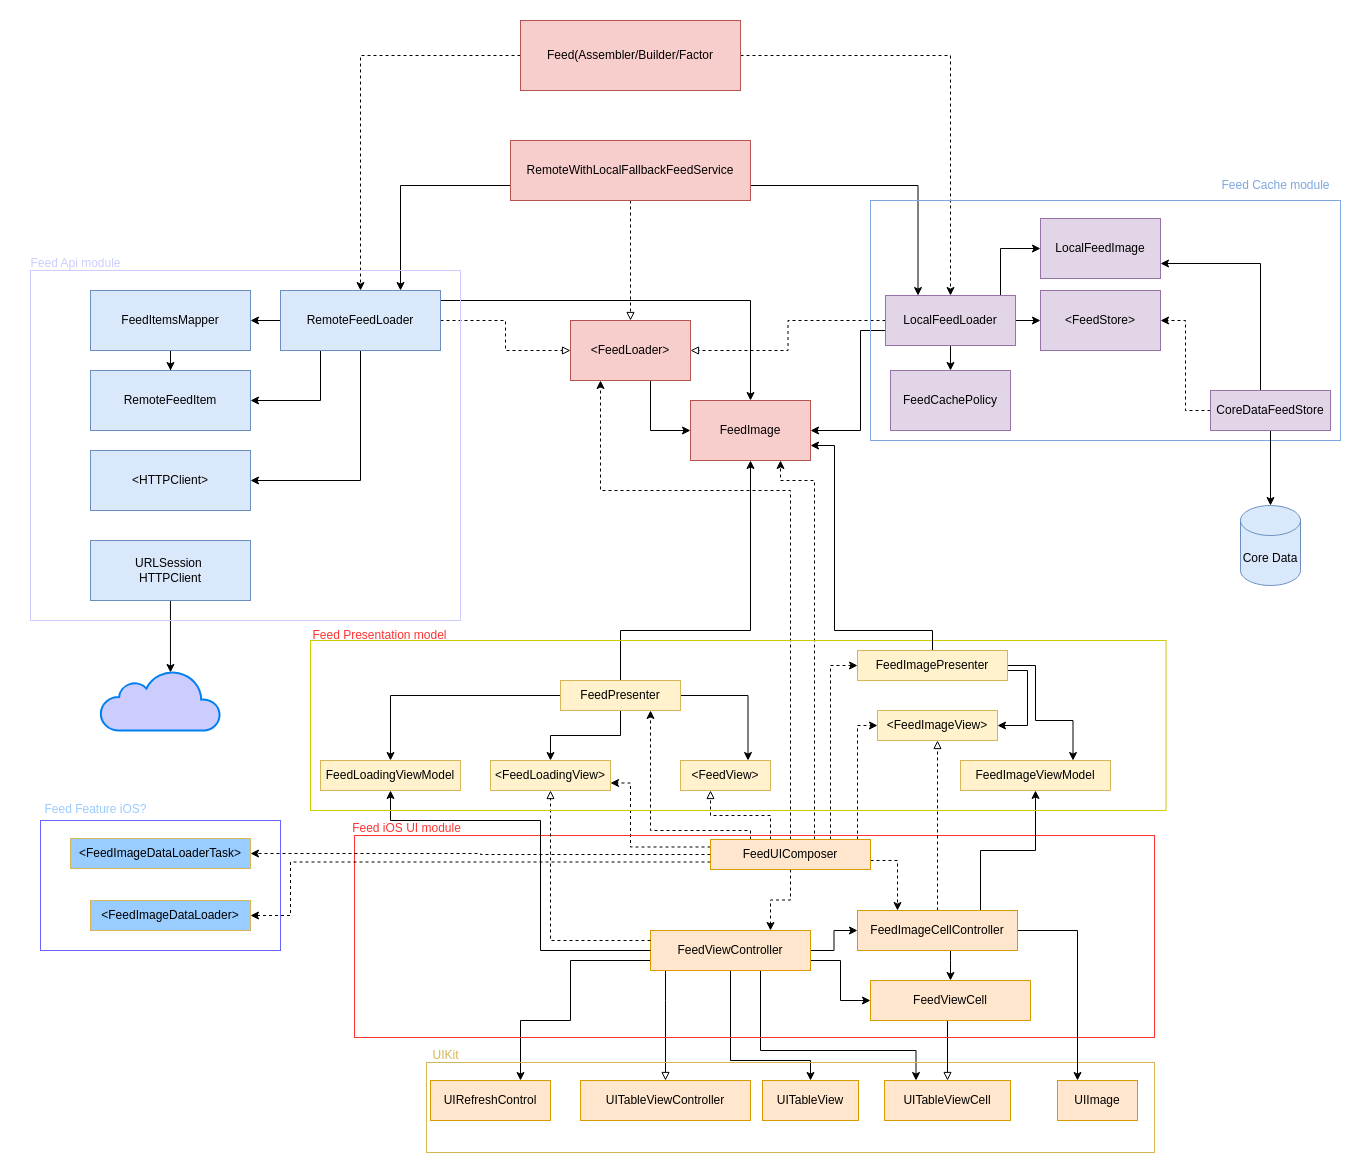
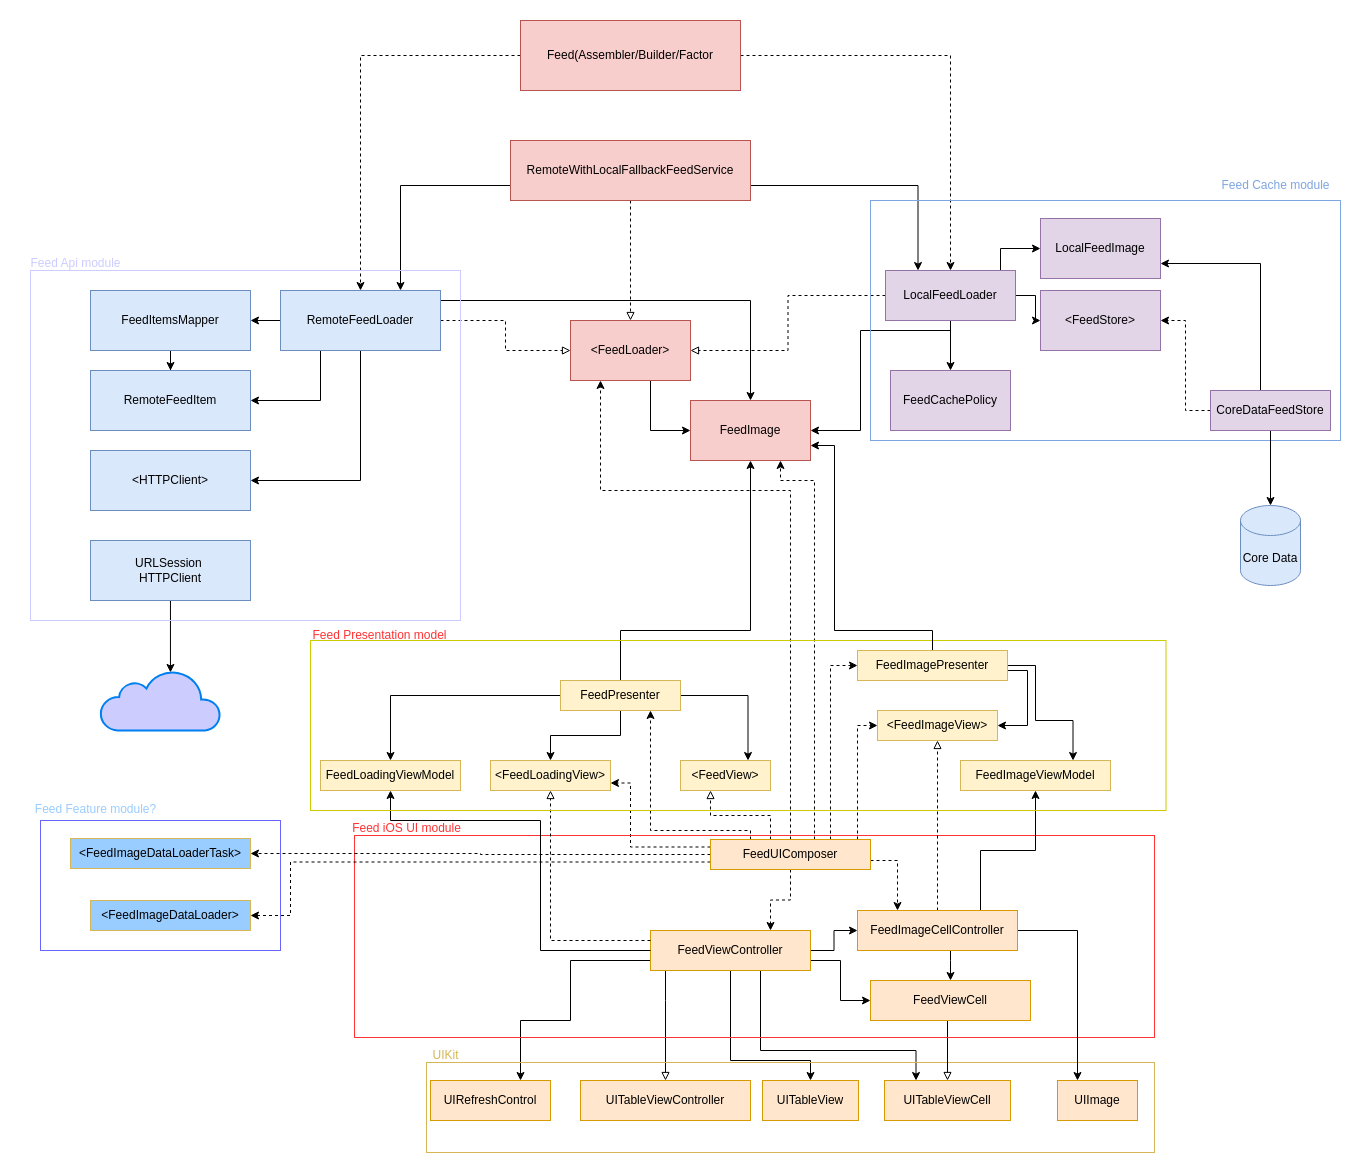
node "LocalFeedLoader": moved (951, 321) -> (951, 296)
node "Feed Feature iOS?": label "Feed Feature iOS?" -> "Feed Feature module?"
